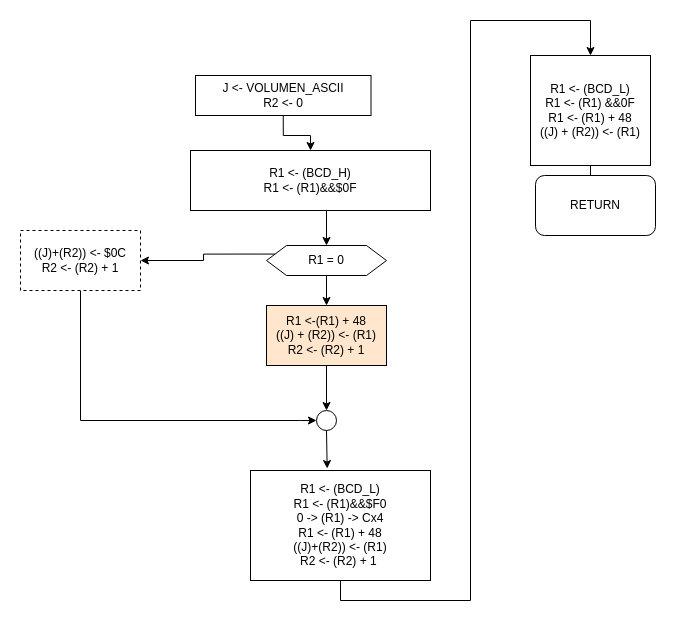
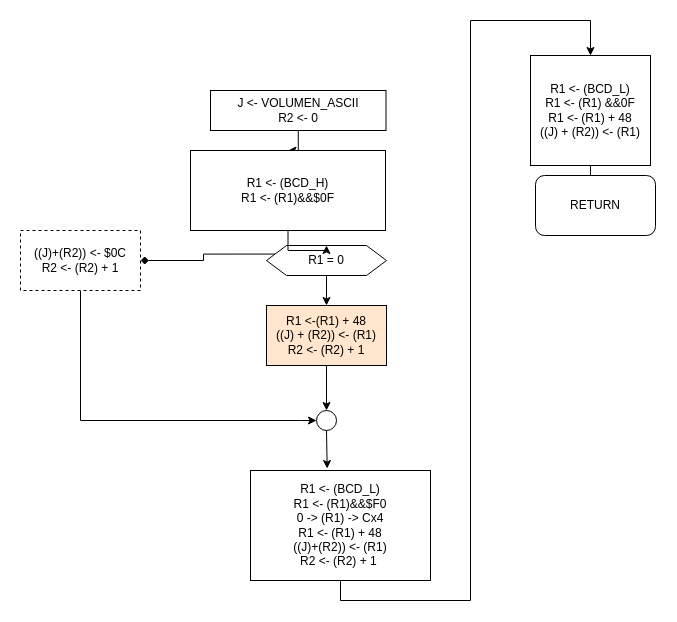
node "J <- VOLUMEN_ASCII R2 <- 0": moved (283, 96) -> (298, 111)
node "R1 <- (BCD_H) R1 <- (R1)&&$0F": size 240x60 -> 195x80
edge "R1 = 0" -> "((J)+(R2)) <- $0C R2 <- (R2) + 1": arrowhead classic -> diamond
